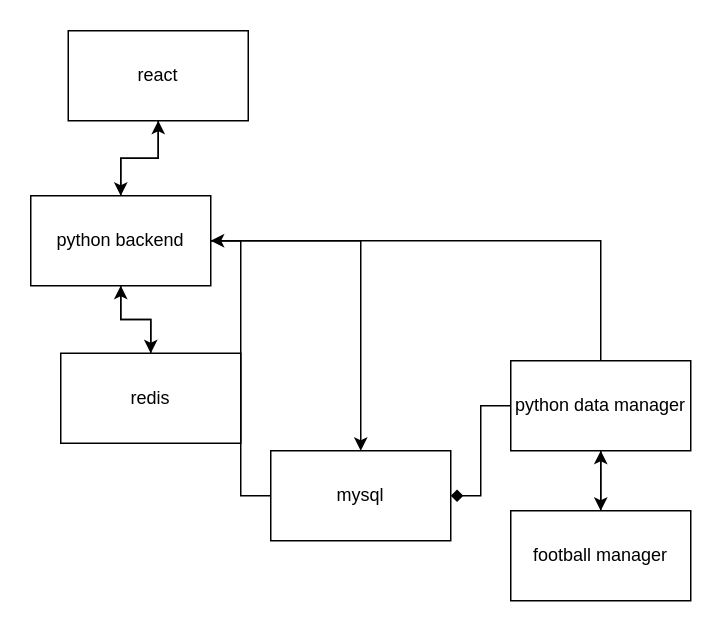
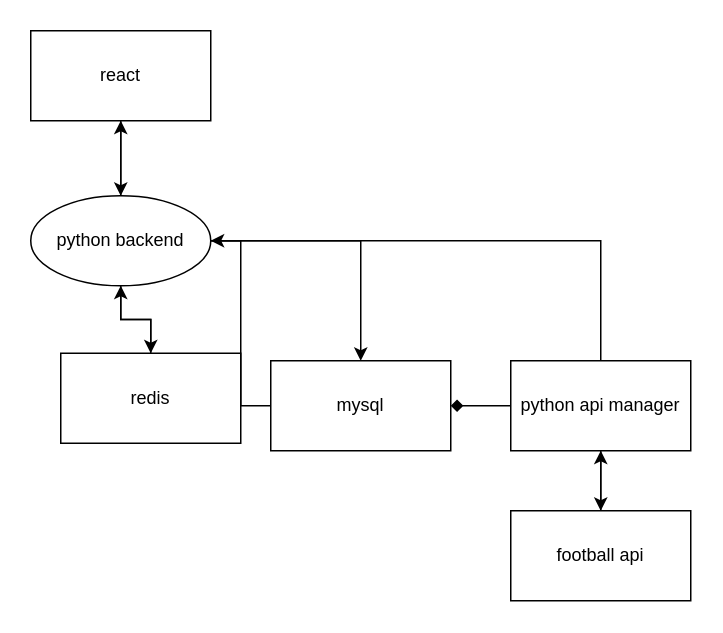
node "react": moved (158, 76) -> (121, 76)
node "python backend": shape rectangle -> ellipse
node "python data manager": label "python data manager" -> "python api manager"
node "mysql": moved (361, 496) -> (361, 406)
node "football manager": label "football manager" -> "football api"
